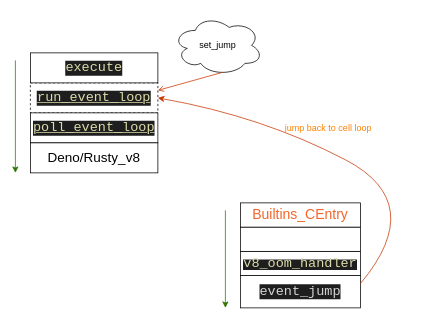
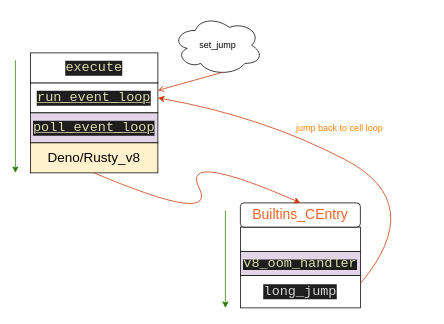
node "run_event_loop": style dashed -> solid
node "poll_event_loop": fillcolor #ffffff -> #e1d5e7
node "jump back to cell loop": moved (329, 128) -> (340, 128)
node "Deno/Rusty_v8": fillcolor #ffffff -> #fff2cc
edge "Deno/Rusty_v8" -> "Builtins_CEntry": added
node "Builtins_CEntry": shape rectangle -> rounded rectangle
node "v8_oom_handler": fillcolor #ffffff -> #e1d5e7
node "event_jump": label "event_jump" -> "long_jump"
